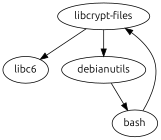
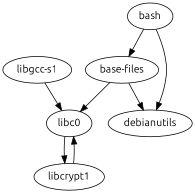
node "libcrypt-files": label "libcrypt-files" -> "base-files"
node "libc6": label "libc6" -> "libc0"
node "libgcc-s1": added
edge "debianutils" -> "bash": reversed
node "libcrypt1": added
